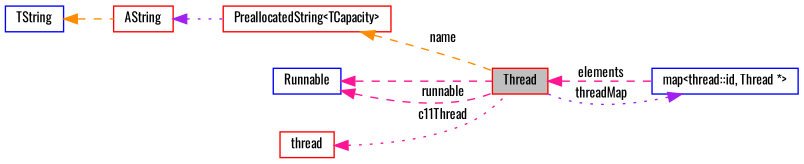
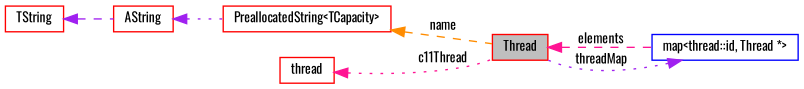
node "TString": color blue -> red
edge "AString" -> "TString": color darkorange -> purple
node "Runnable": removed
